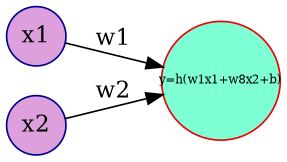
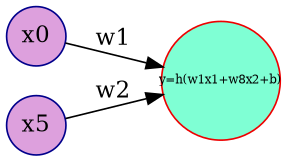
node "x1": label "x1" -> "x0"
node "x2": label "x2" -> "x5"
